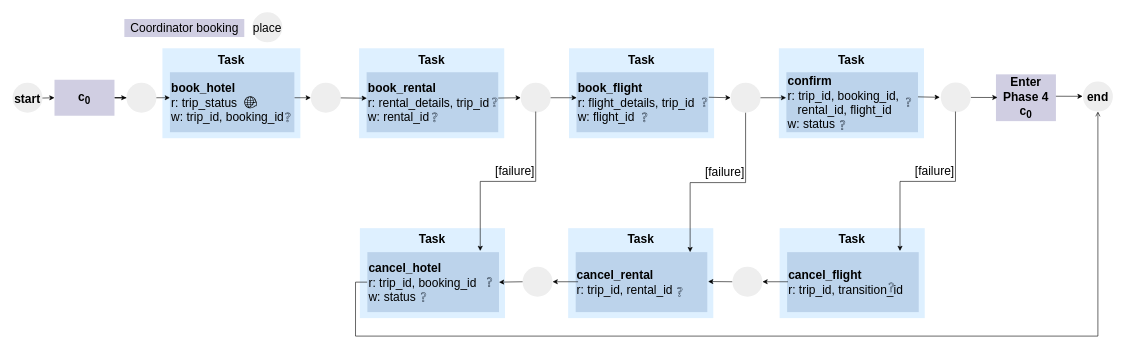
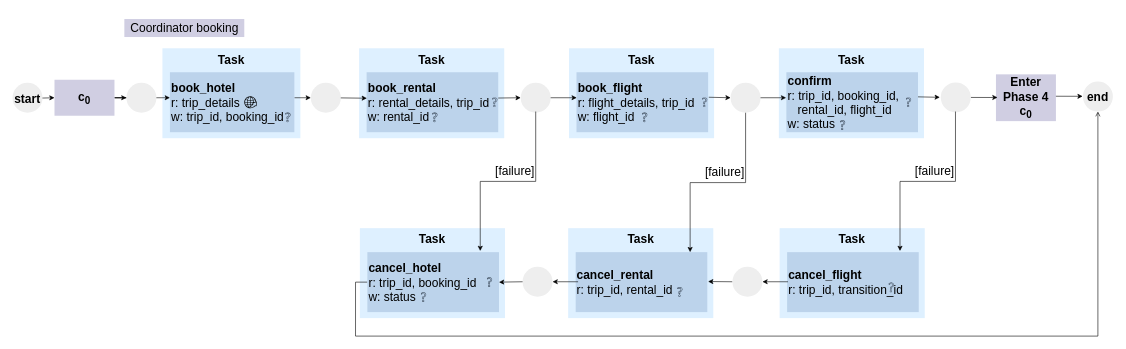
node "place": removed
node "book_hotel r: trip_status w: trip_id, booking_id": label "book_hotel r: trip_status w: trip_id, booking_id" -> "book_hotel r: trip_details w: trip_id, booking_id"
